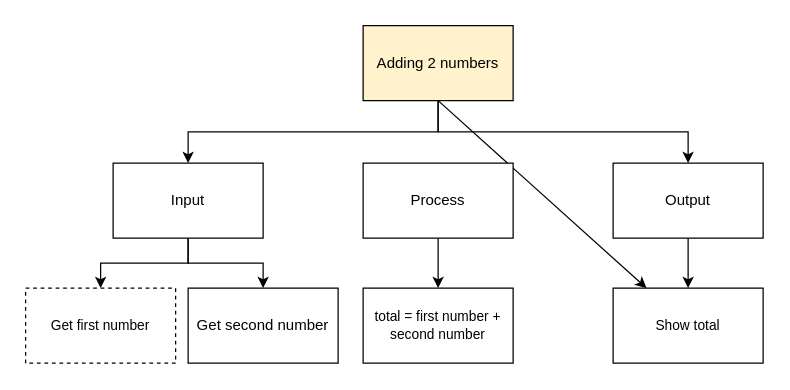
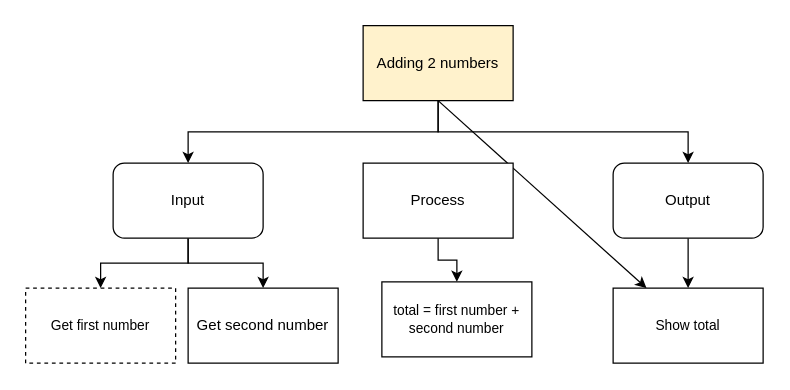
node "Input": shape rectangle -> rounded rectangle
node "Output": shape rectangle -> rounded rectangle
node "total = first number + second number": moved (438, 326) -> (457, 319)
